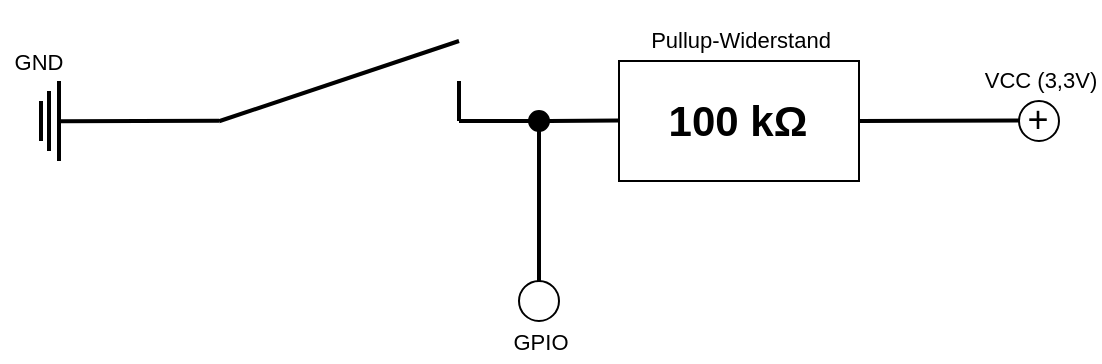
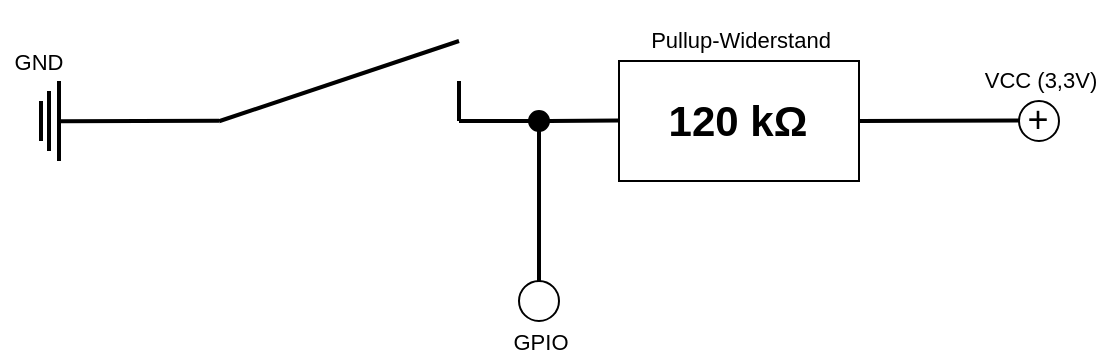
node "100 kΩ": label "100 kΩ" -> "120 kΩ"
